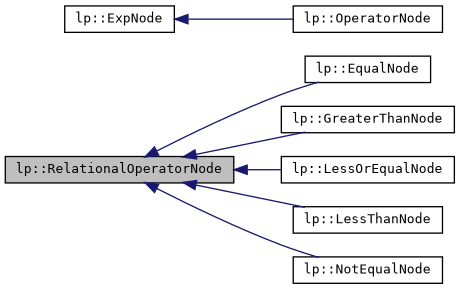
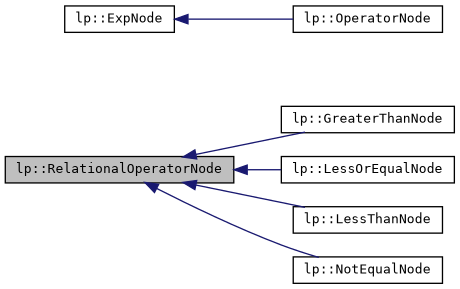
node "lp::EqualNode": removed
